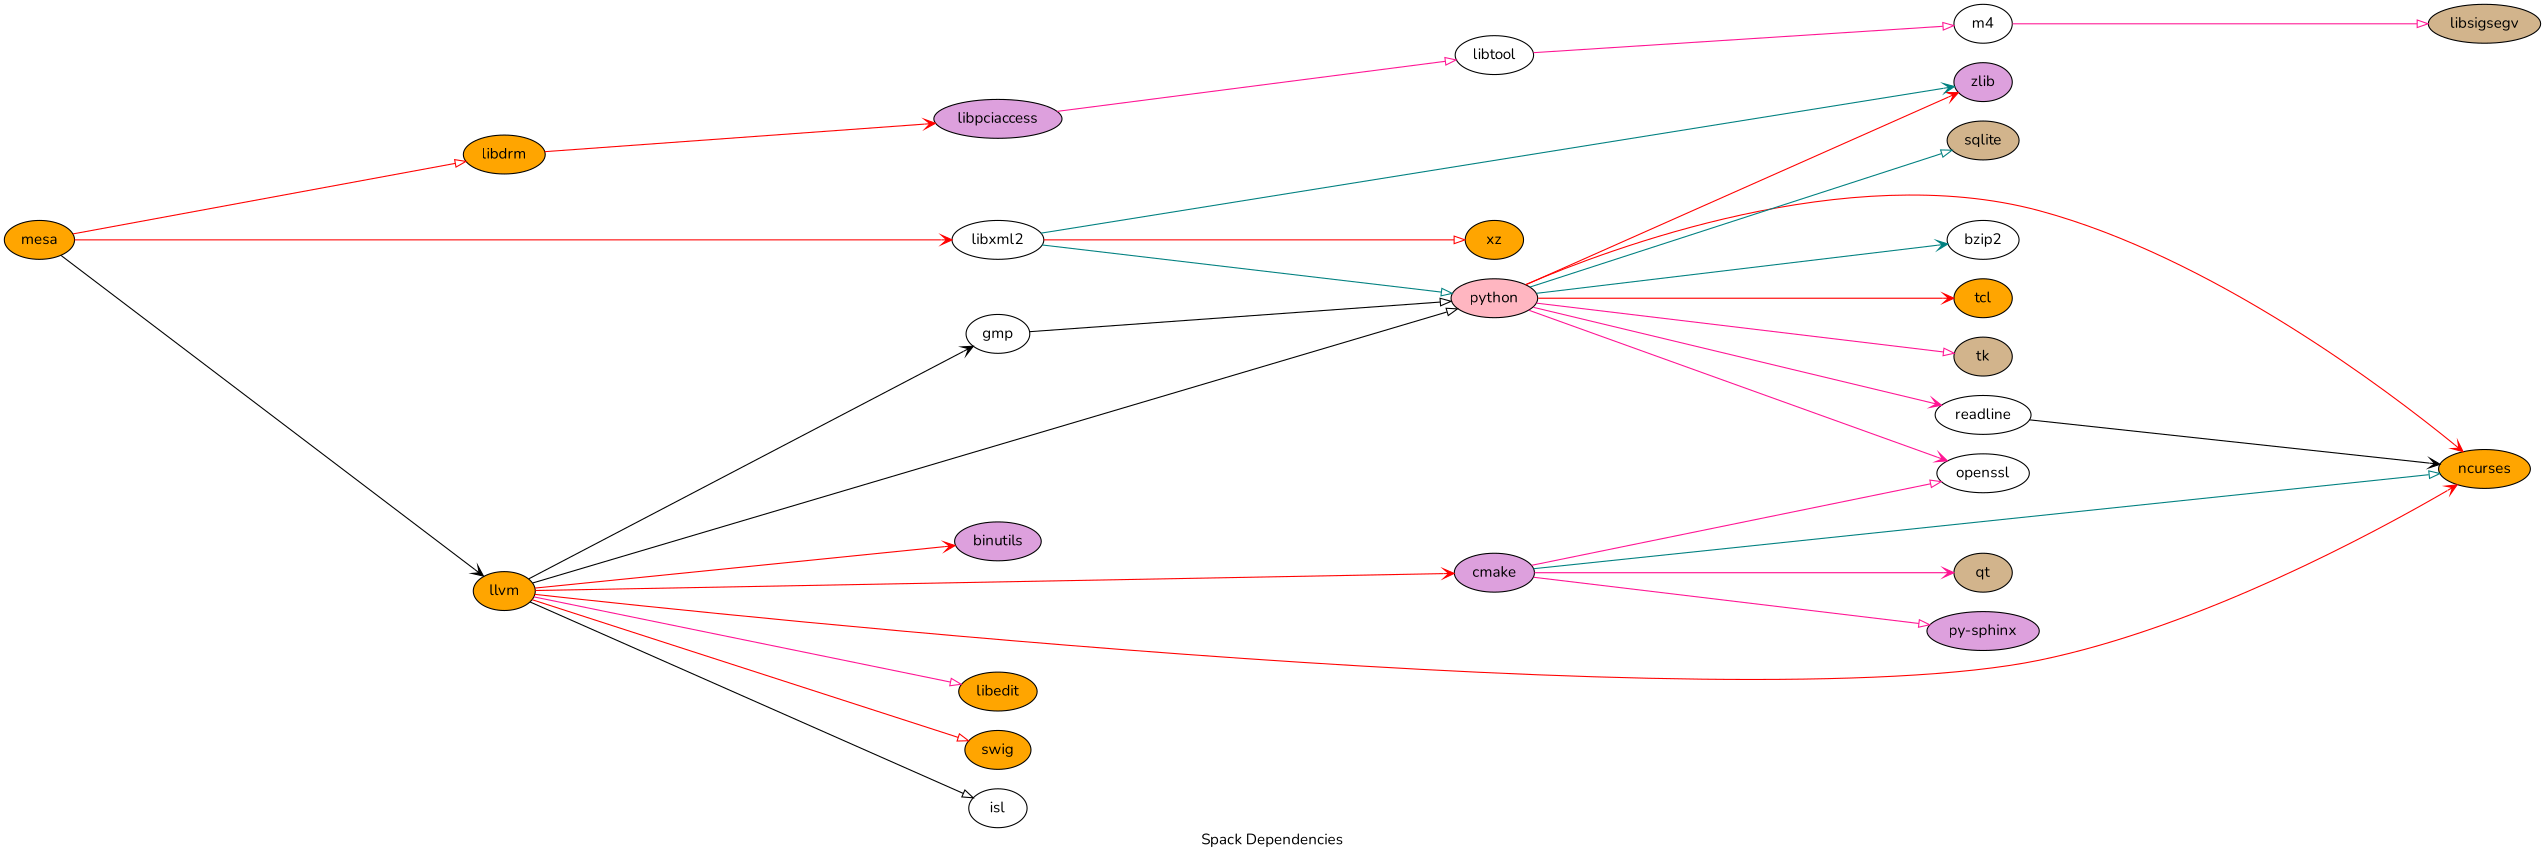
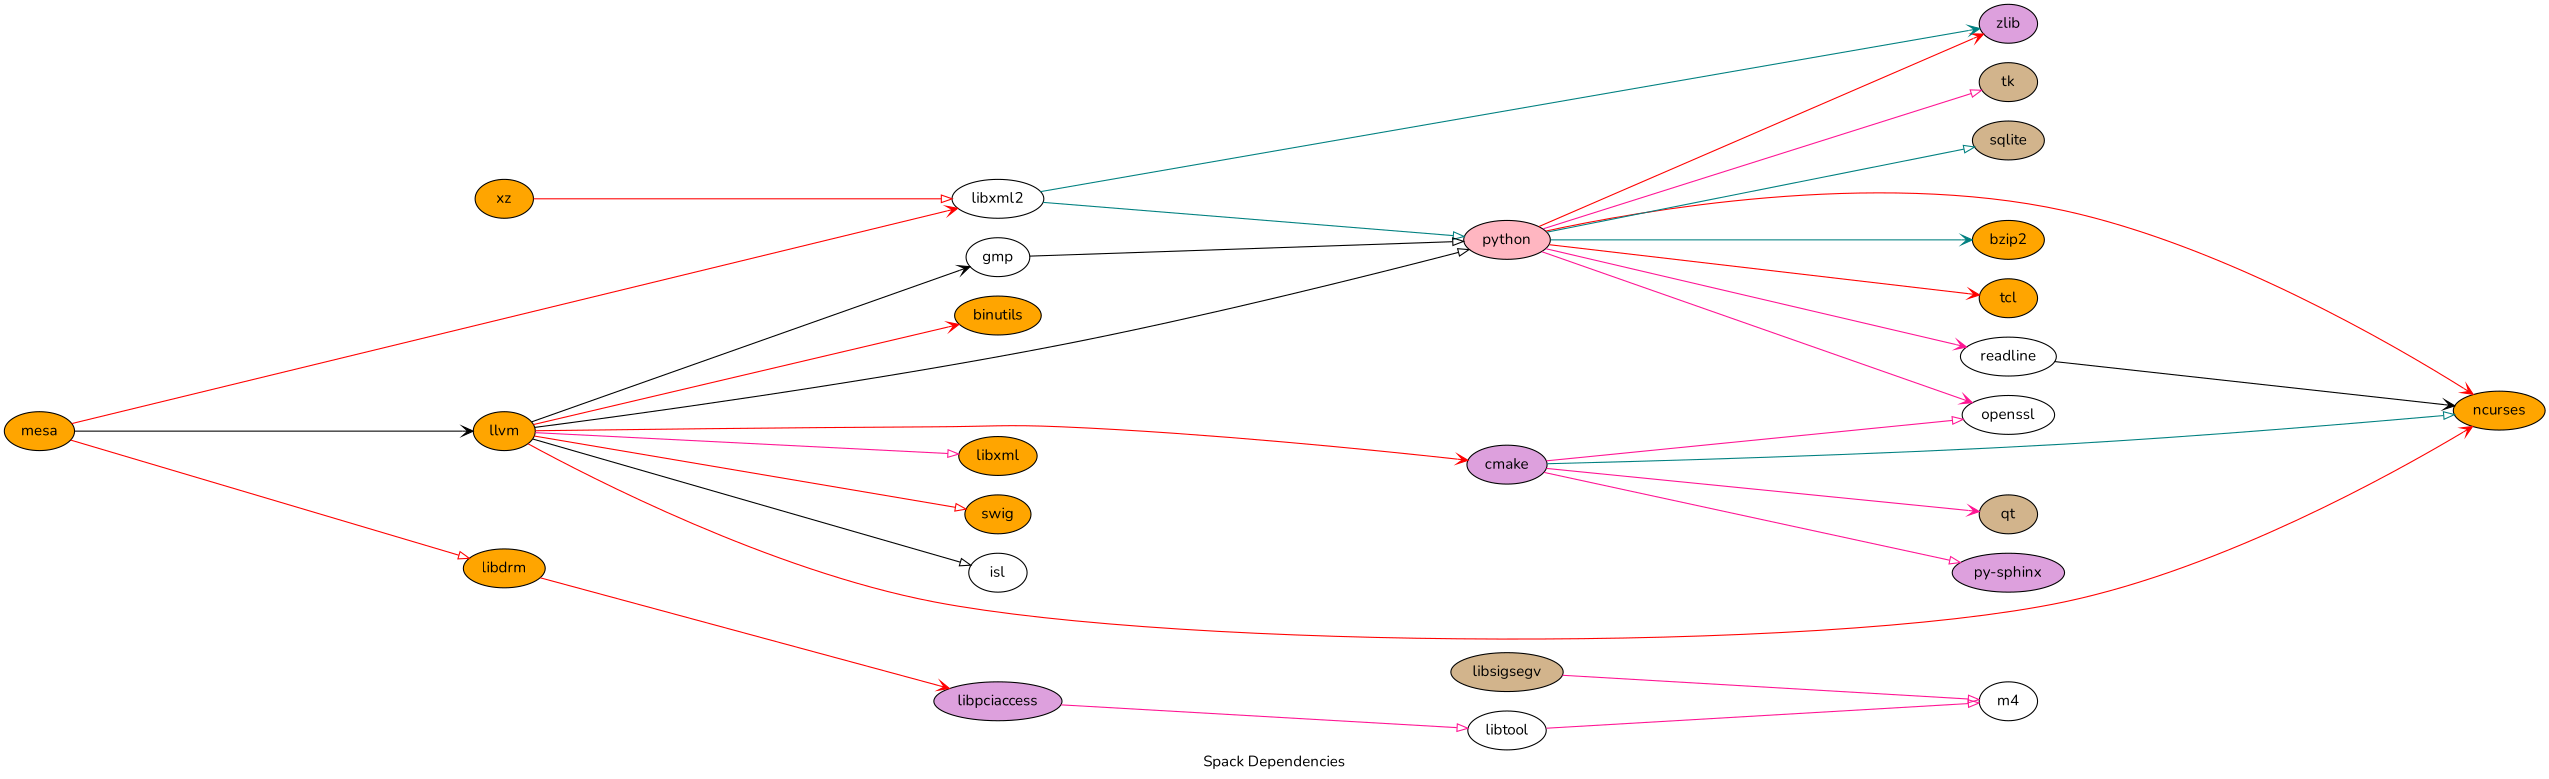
edge "m4" -> "libsigsegv": reversed
edge "libxml2" -> "xz": reversed
node "bzip2": fillcolor white -> orange
node "binutils": fillcolor plum -> orange
node "libedit": label "libedit" -> "libxml"
